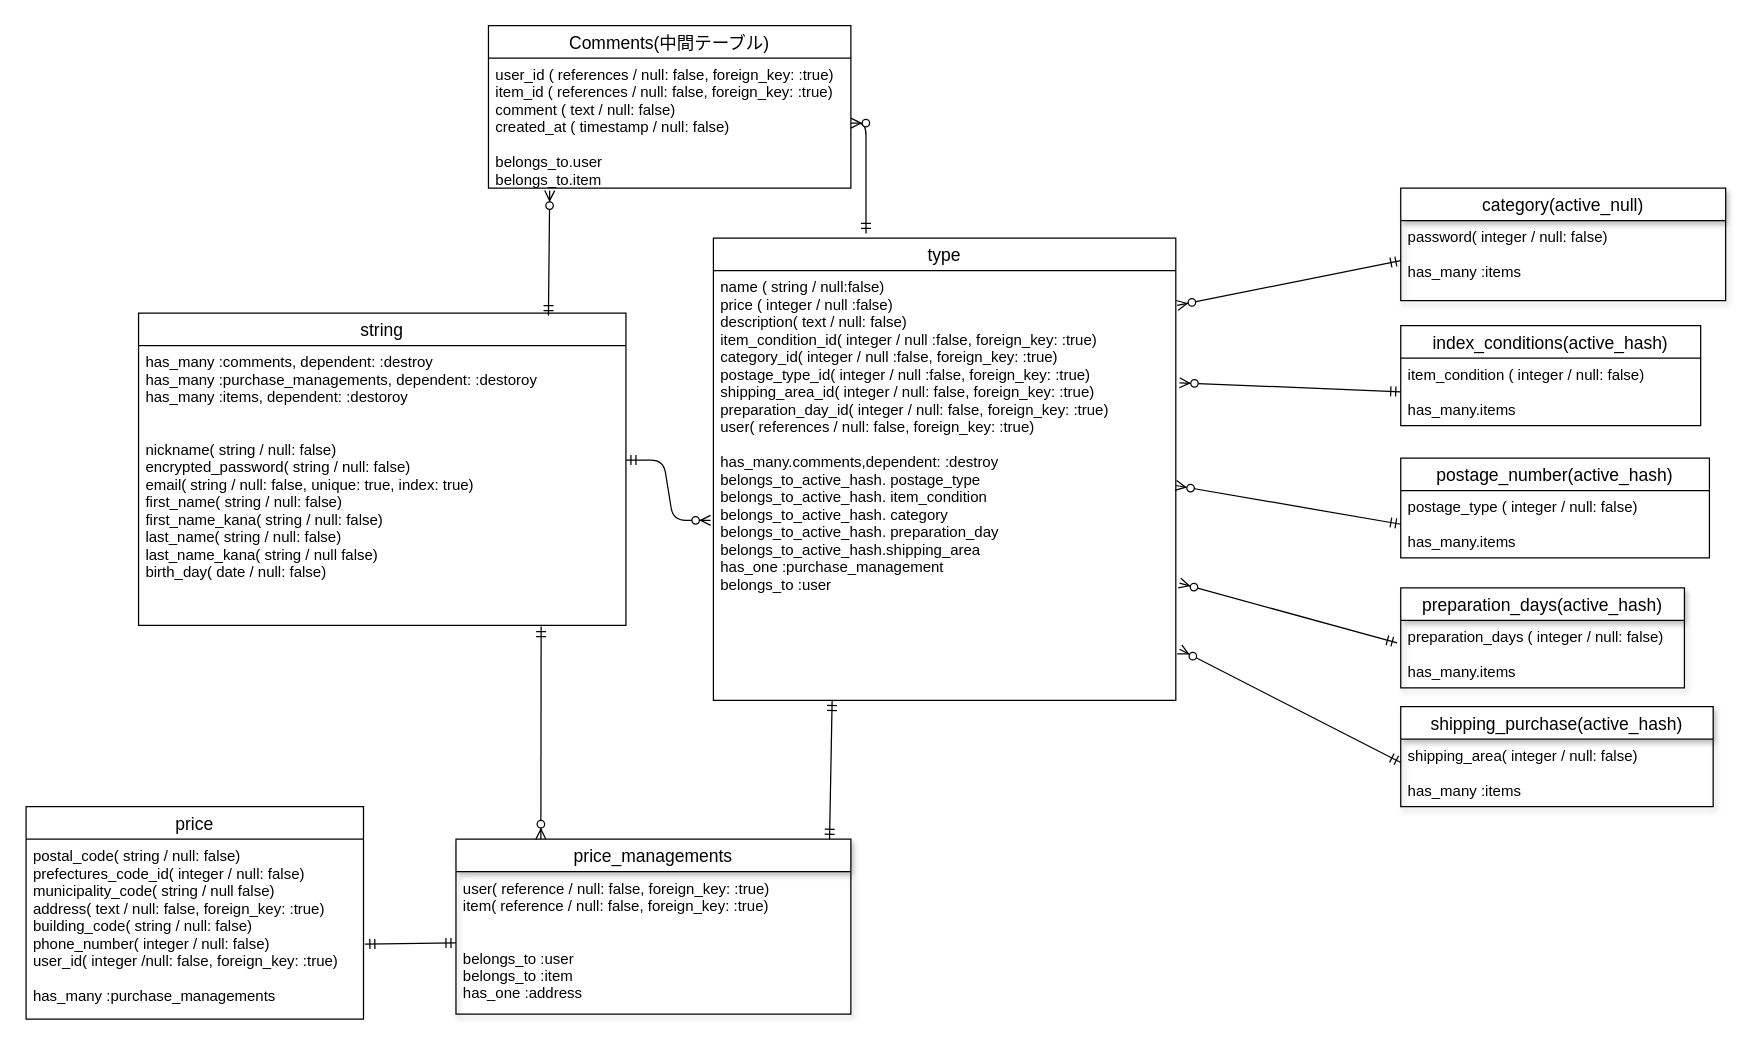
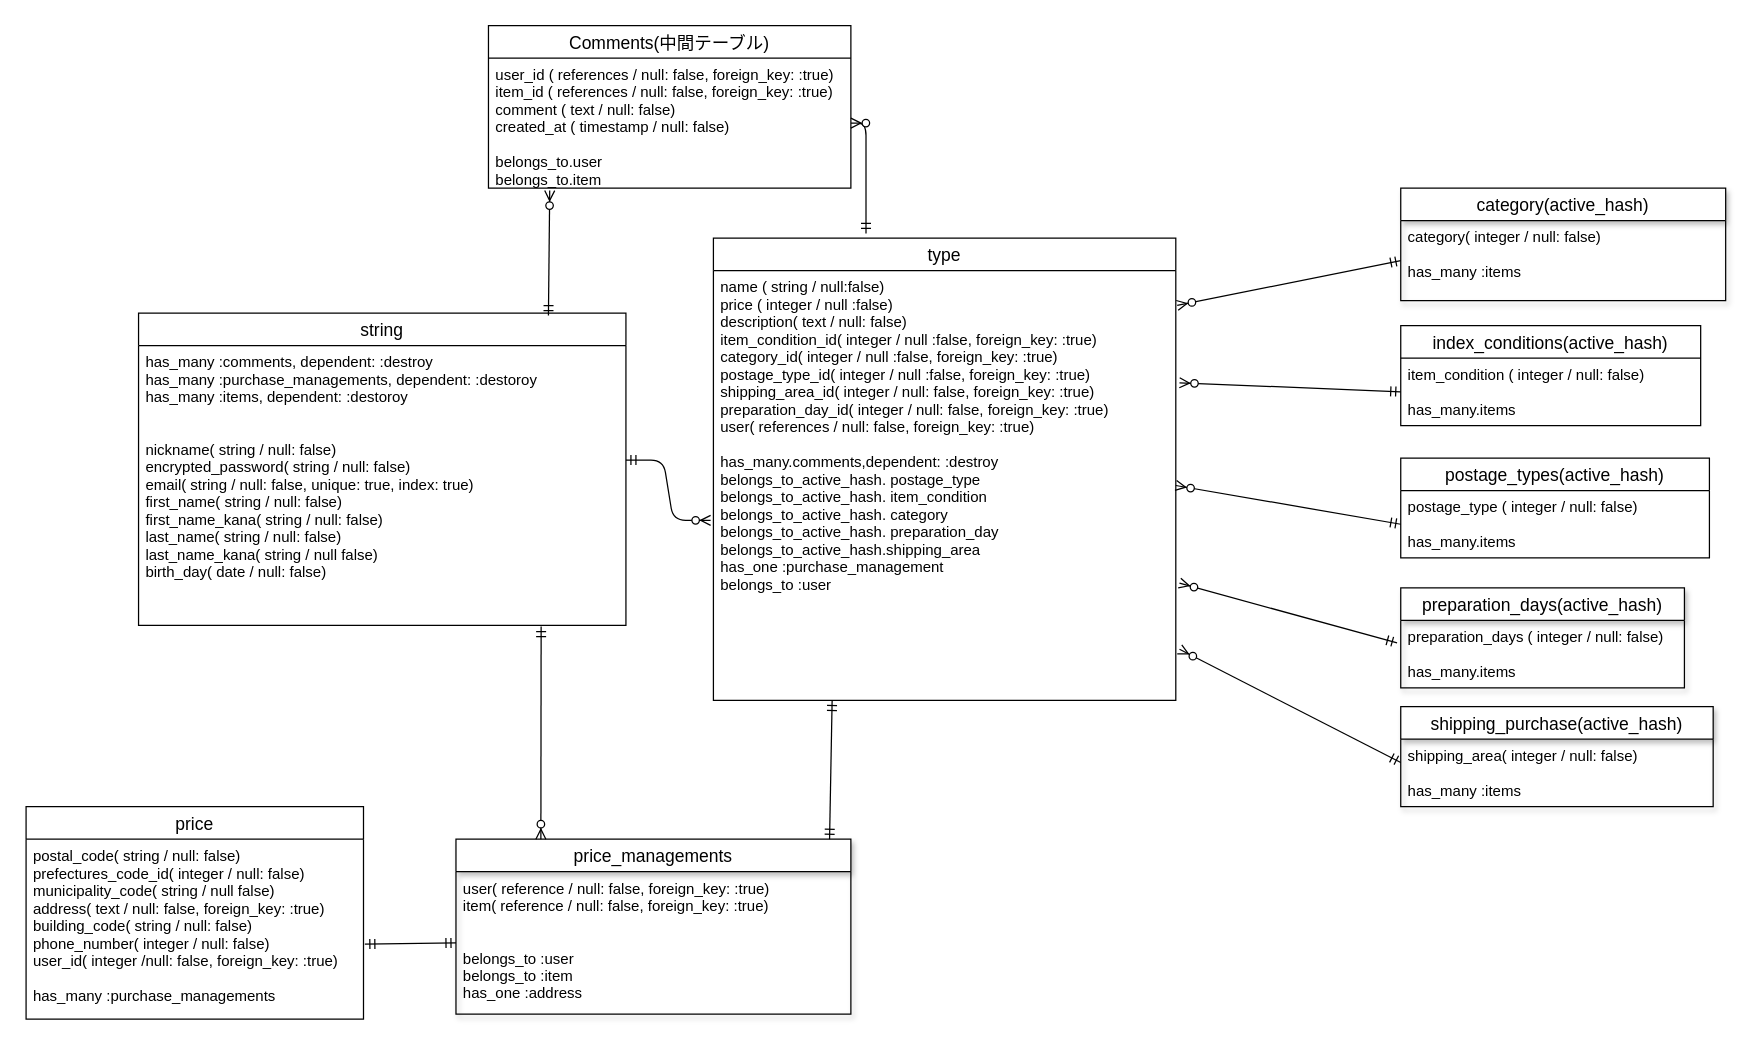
node "category(active_null)": label "category(active_null)" -> "category(active_hash)"
node "password( integer / null: false) has_many :items": label "password( integer / null: false) has_many :items" -> "category( integer / null: false) has_many :items"
node "postage_number(active_hash)": label "postage_number(active_hash)" -> "postage_types(active_hash)"
